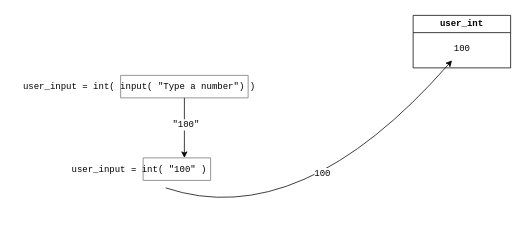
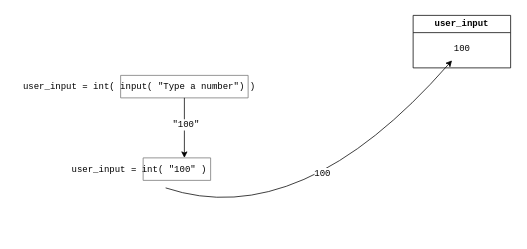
node "user_int": label "user_int" -> "user_input"
